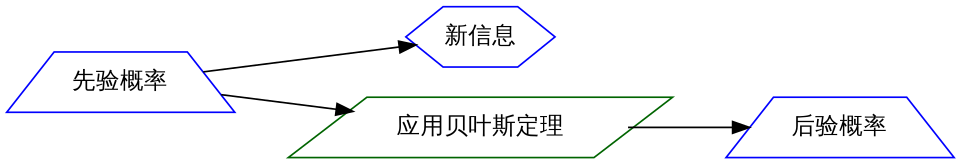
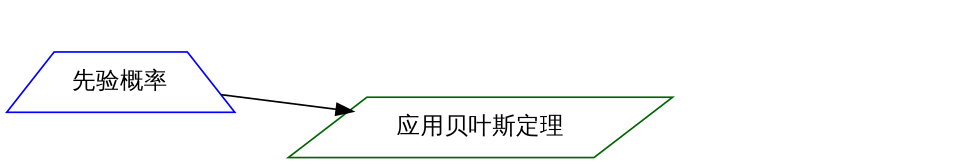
node "新信息": removed
node "后验概率": removed
